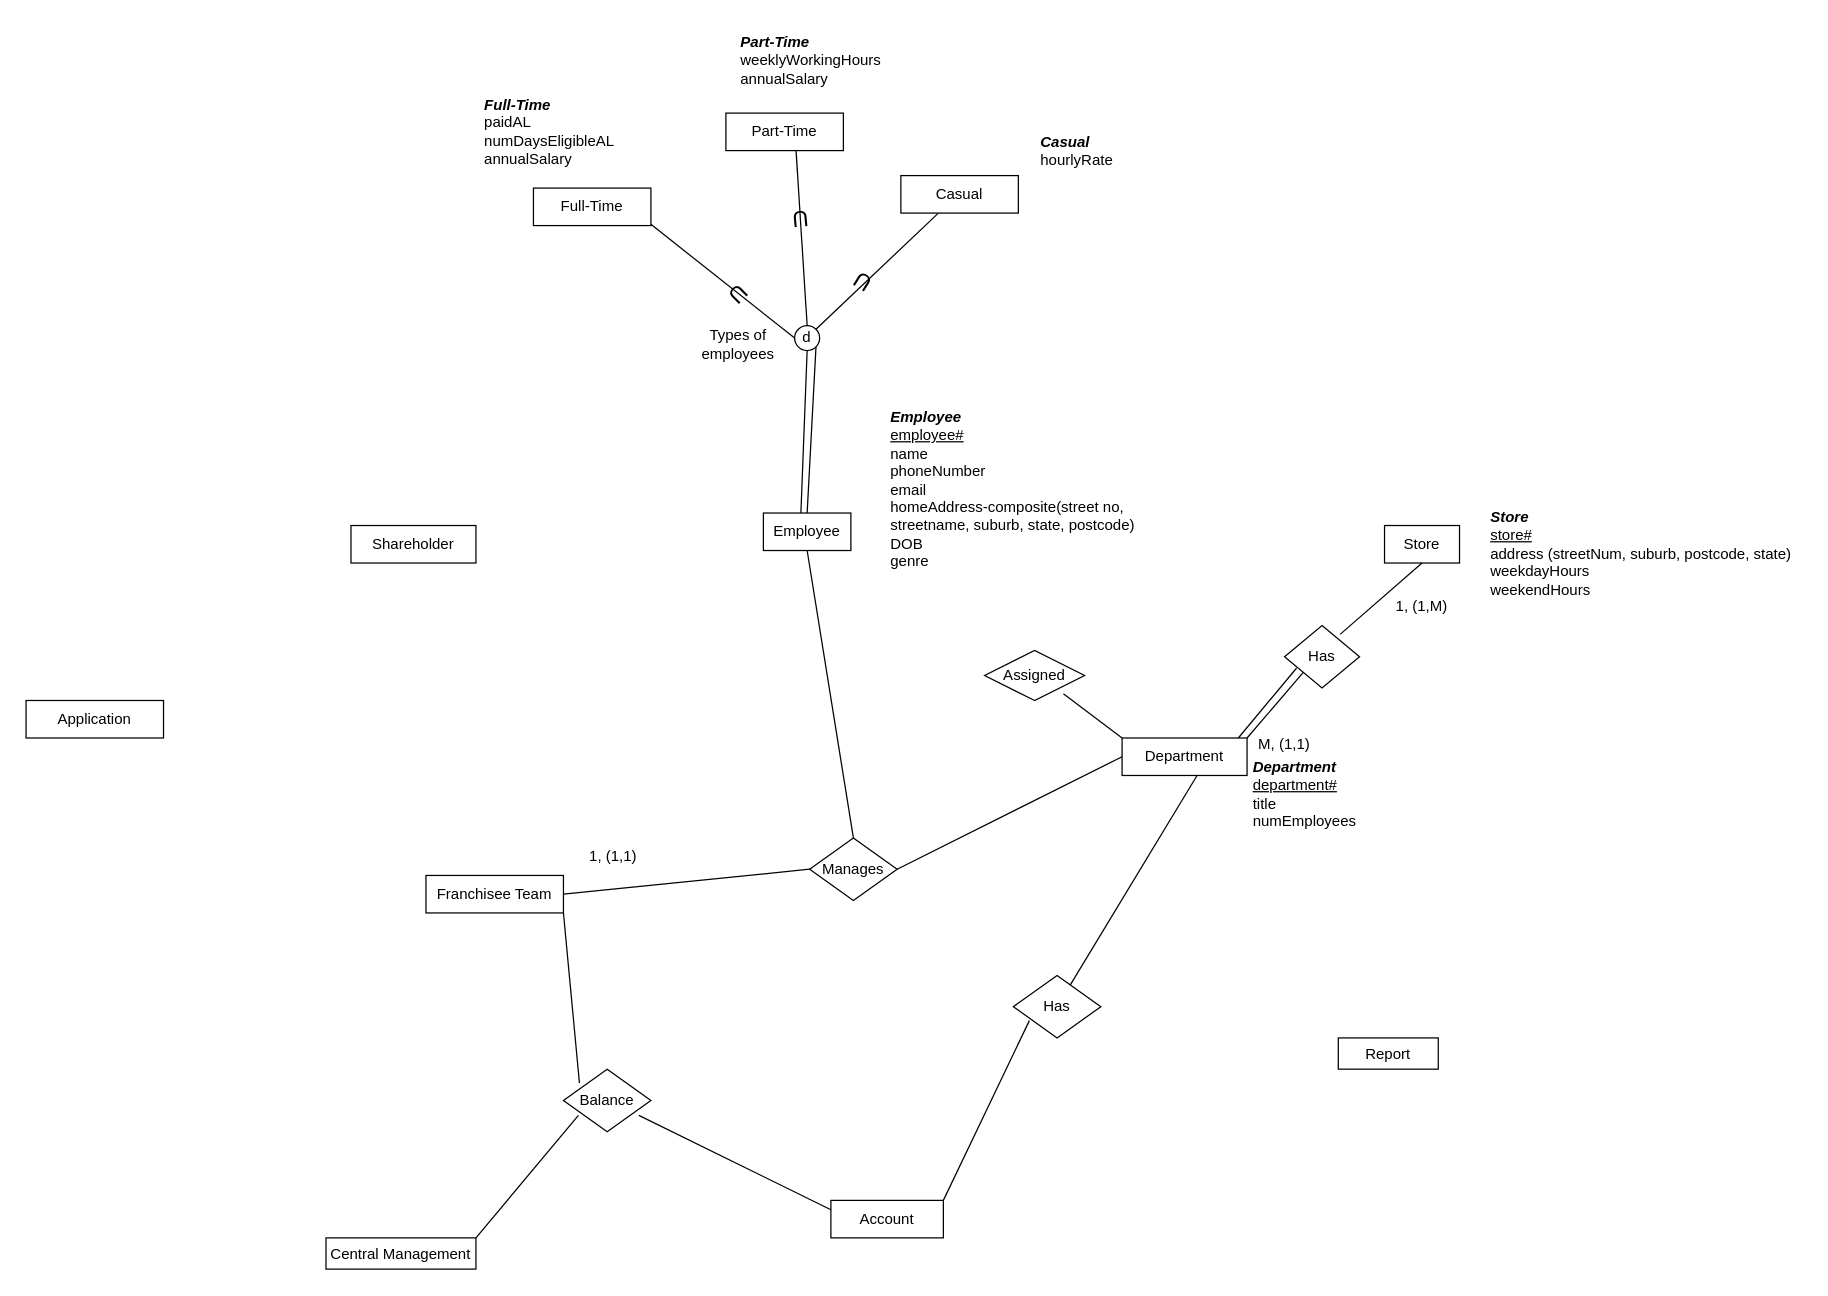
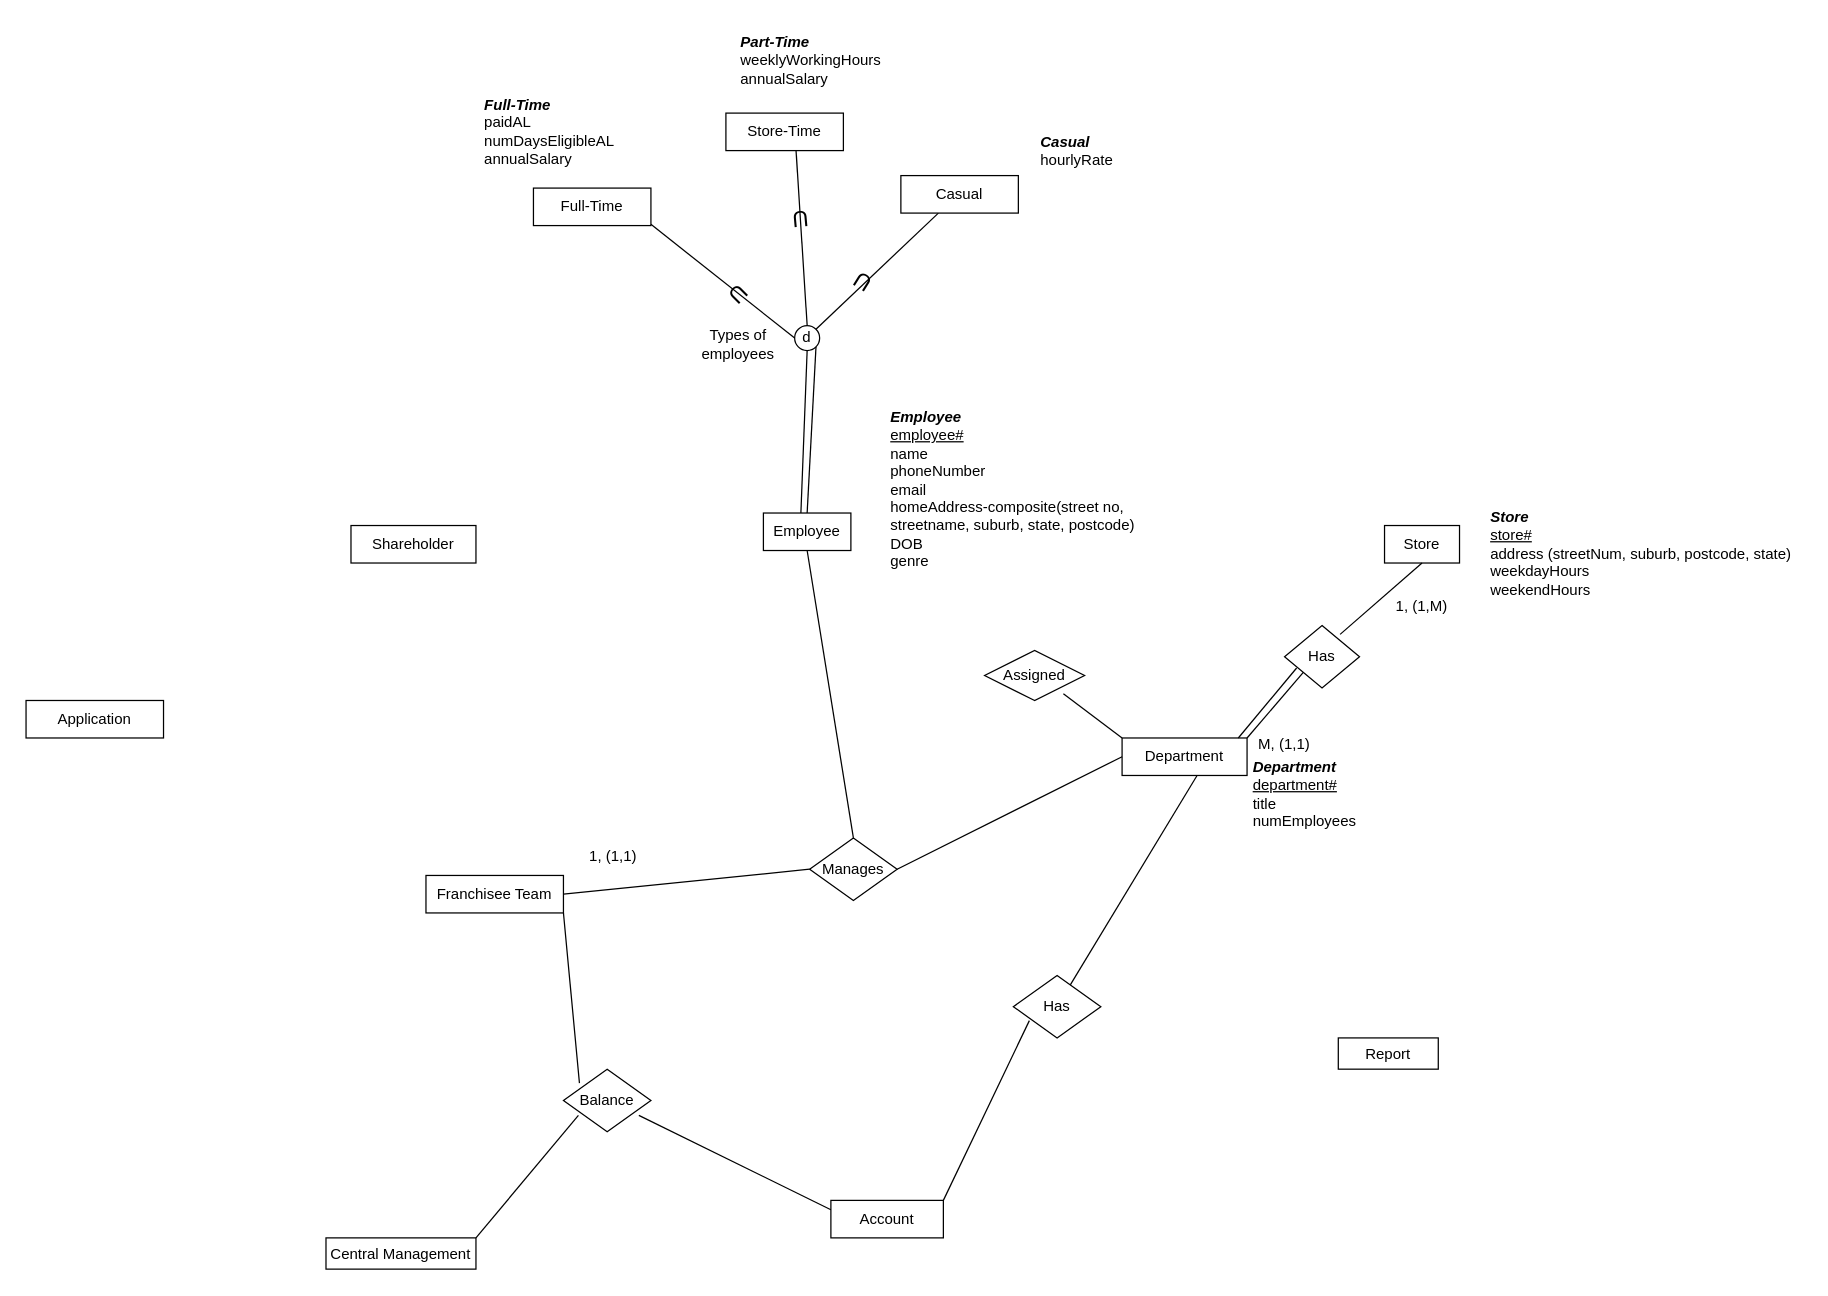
node "Part-Time": label "Part-Time" -> "Store-Time"
